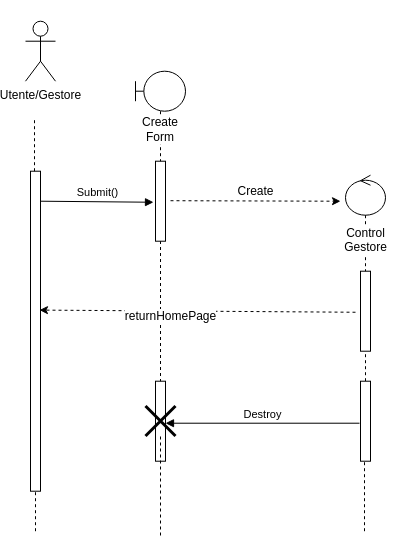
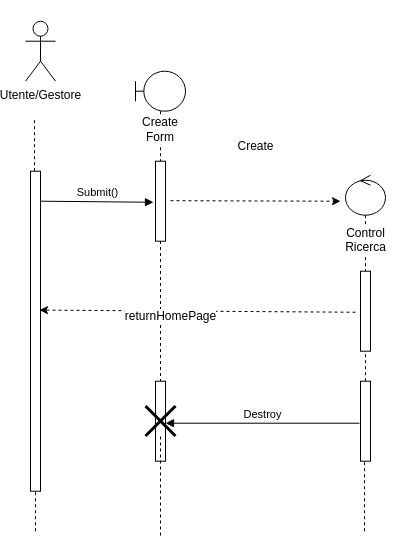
node "Create": moved (256, 191) -> (256, 146)
node "Control Gestore": label "Control Gestore" -> "Control Ricerca"
